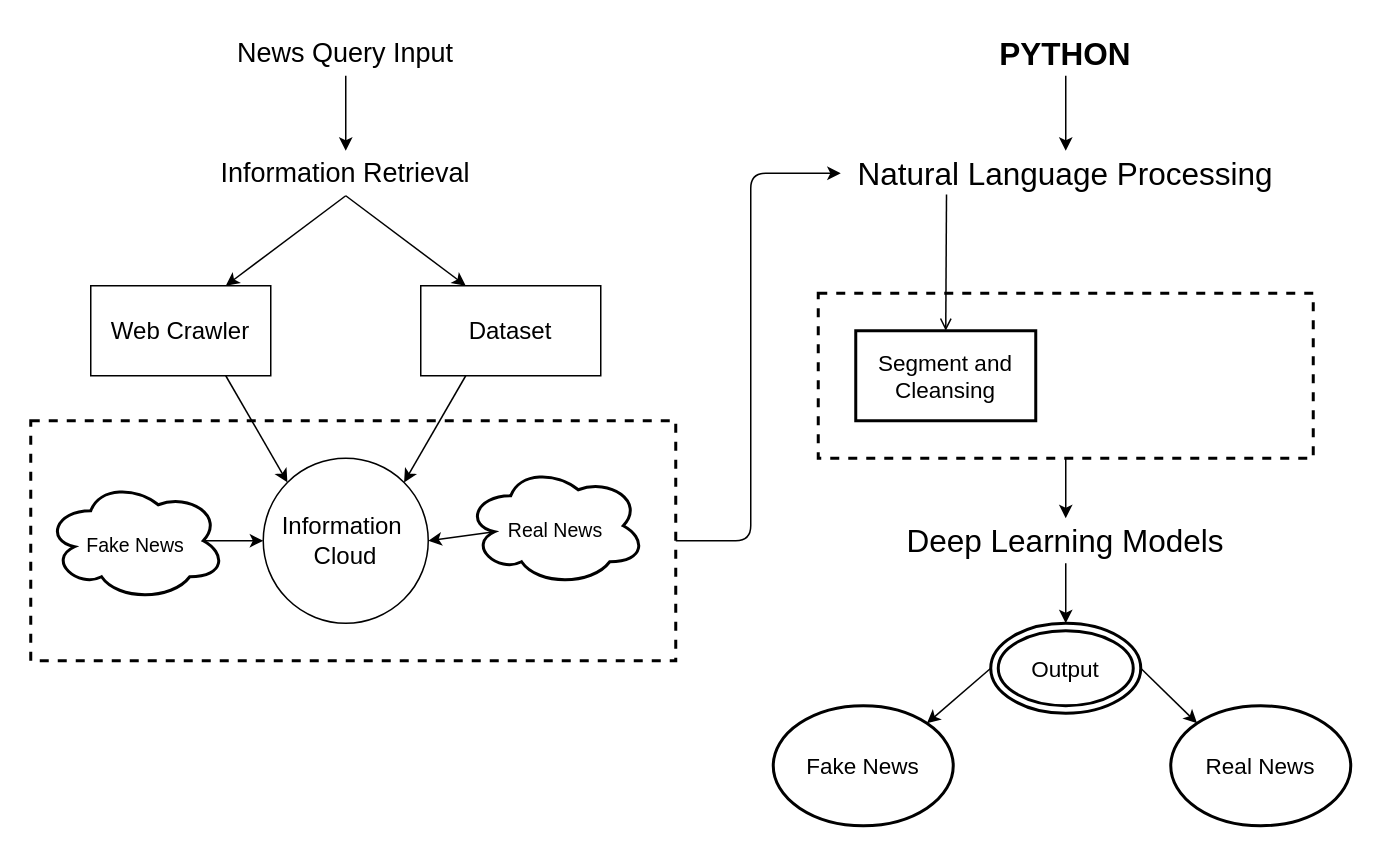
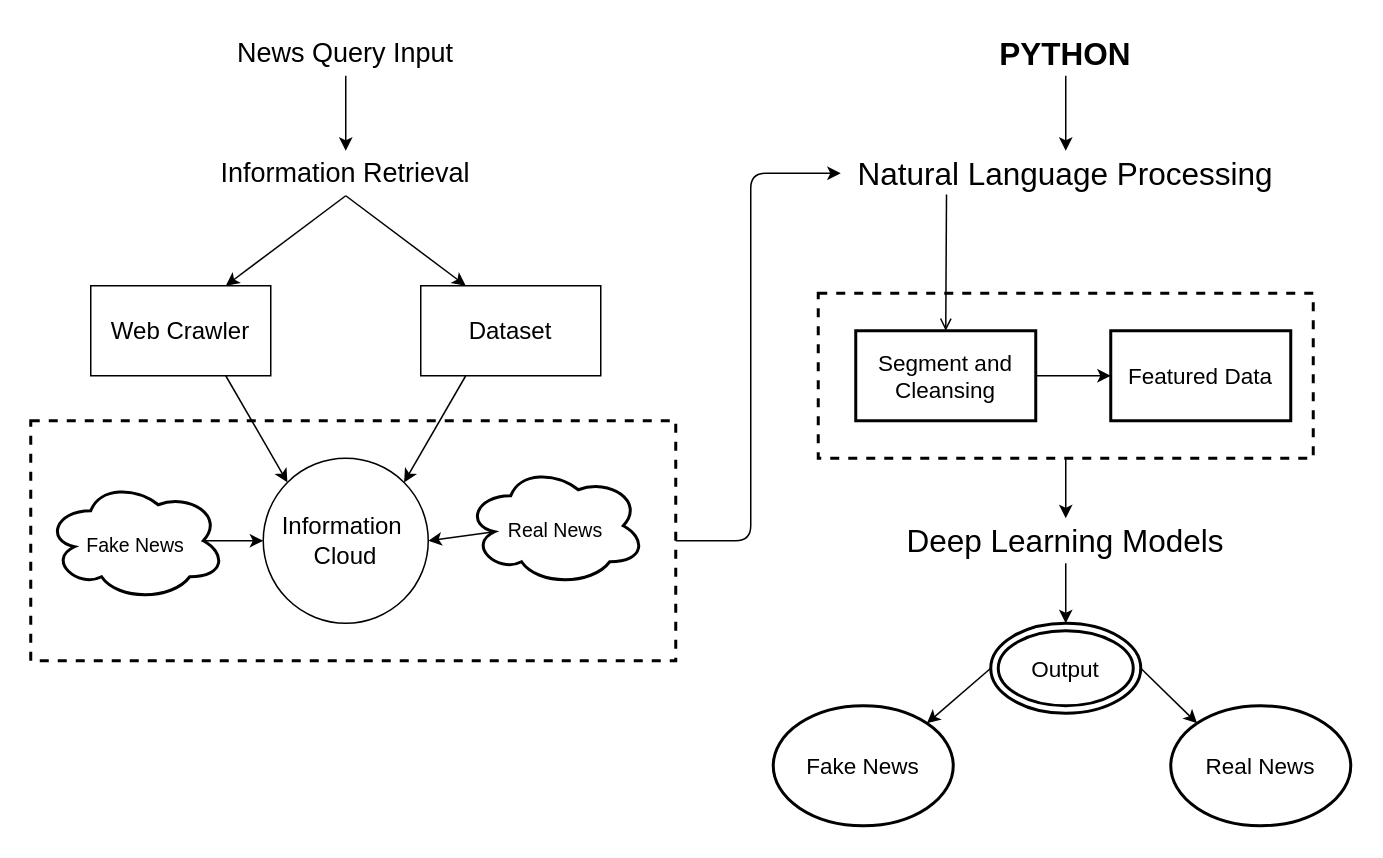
edge "Segment and Cleansing" -> "Featured Data": added
node "Featured Data": added
